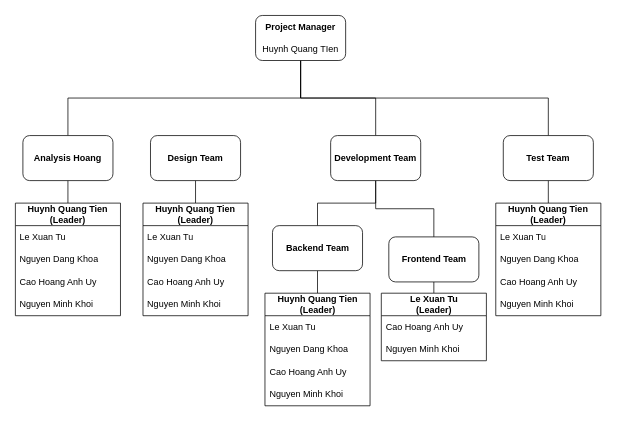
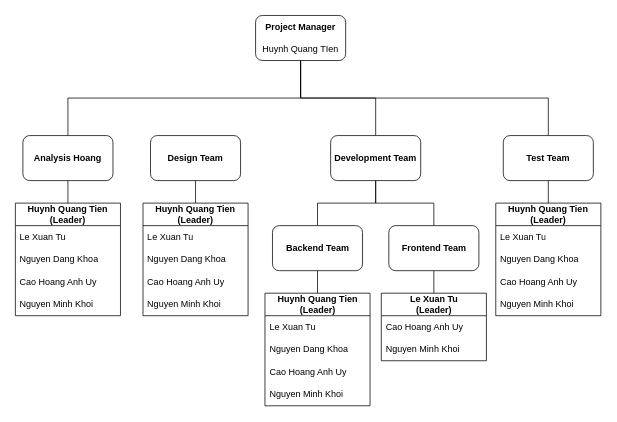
node "Frontend Team": moved (434, 259) -> (434, 248)
